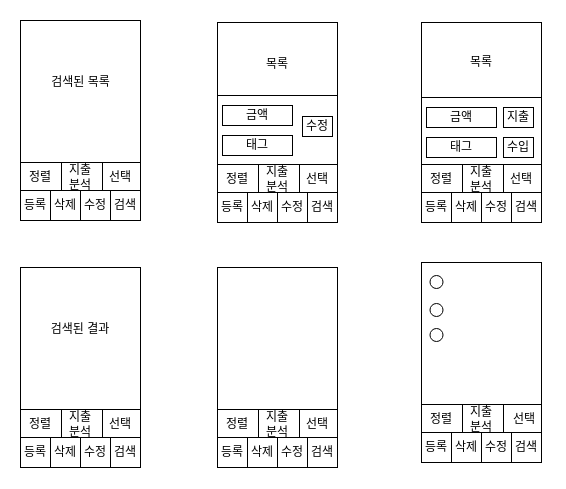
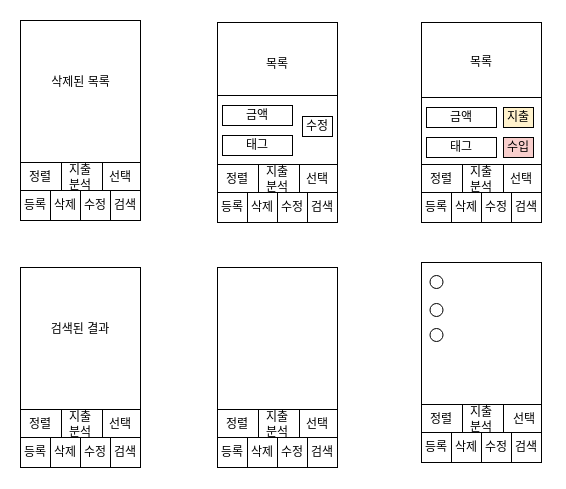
node "검색된 목록": label "검색된 목록" -> "삭제된 목록"
node "지출": fillcolor #ffffff -> #fff2cc
node "수입": fillcolor #ffffff -> #f8cecc
